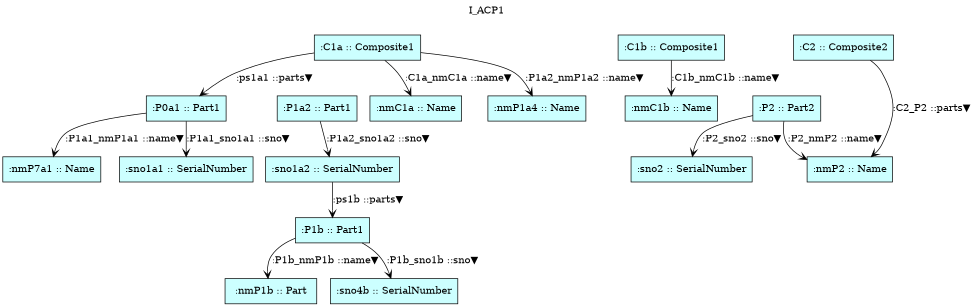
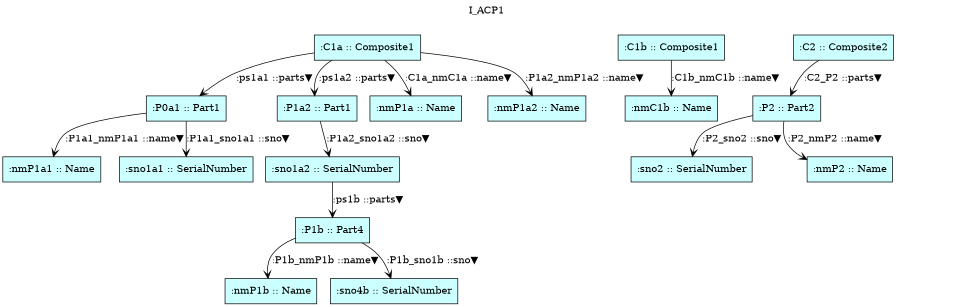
edge ":C1a :: Composite1" -> ":P1a2 :: Part1": added, label ":ps1a2 ::parts▼"
edge ":C2 :: Composite2" -> ":nmP2 :: Name": now ":C2 :: Composite2" -> ":P2 :: Part2"
node ":nmC1a :: Name": label ":nmC1a :: Name" -> ":nmP1a :: Name"
node ":nmP1a4 :: Name": label ":nmP1a4 :: Name" -> ":nmP1a2 :: Name"
node ":nmP7a1 :: Name": label ":nmP7a1 :: Name" -> ":nmP1a1 :: Name"
node ":P1b :: Part1": label ":P1b :: Part1" -> ":P1b :: Part4"
node ":nmP1b :: Part": label ":nmP1b :: Part" -> ":nmP1b :: Name"
